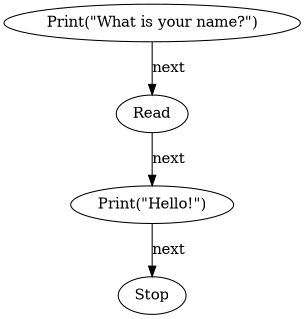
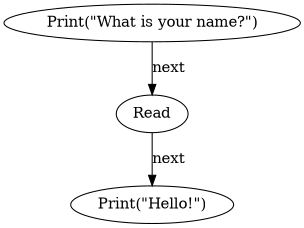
node "Stop": removed
